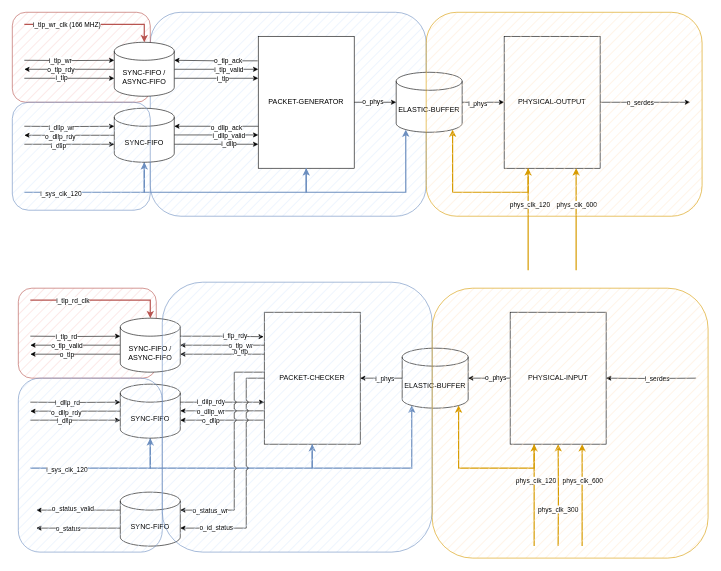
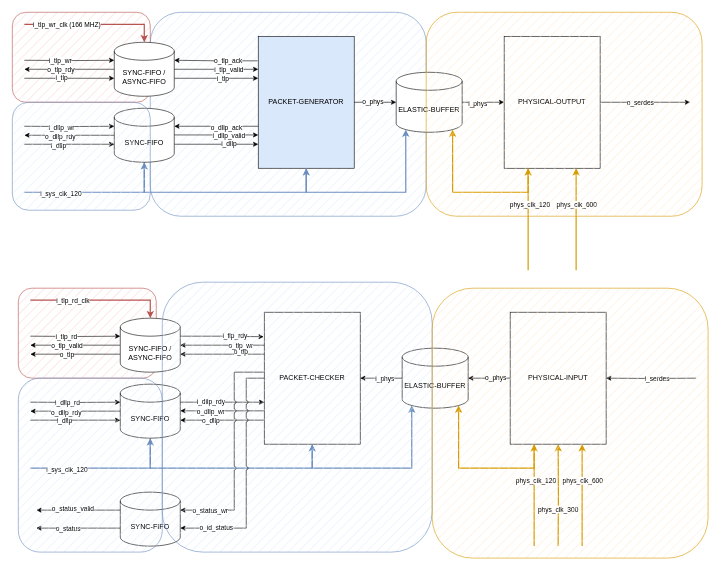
node "PACKET-GENERATOR": fillcolor #ffffff -> #dae8fc
